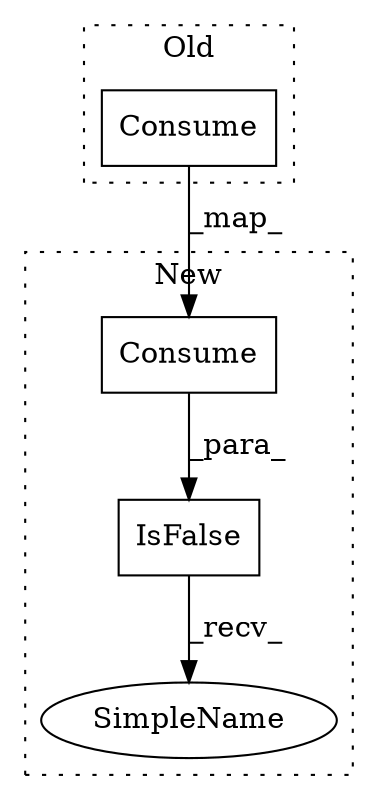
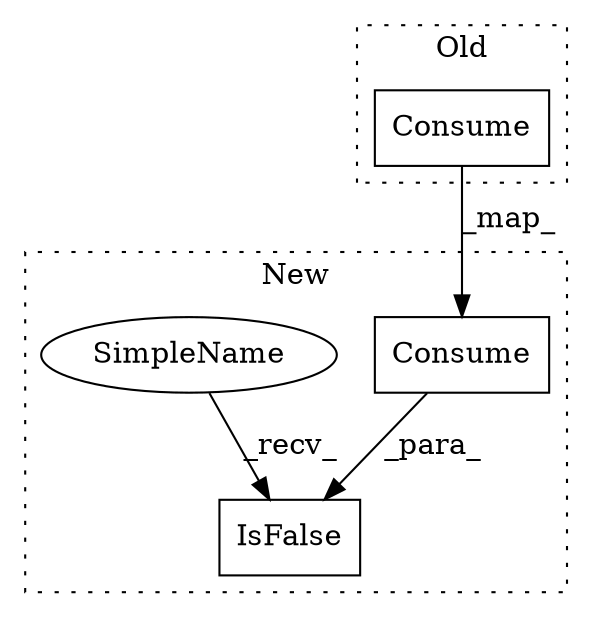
edge "IsFalse" -> "SimpleName": reversed
